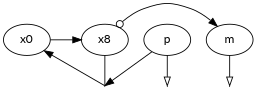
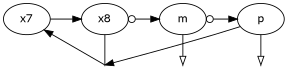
edge "m" -- "p": added
node "x0": label "x0" -> "x7"
